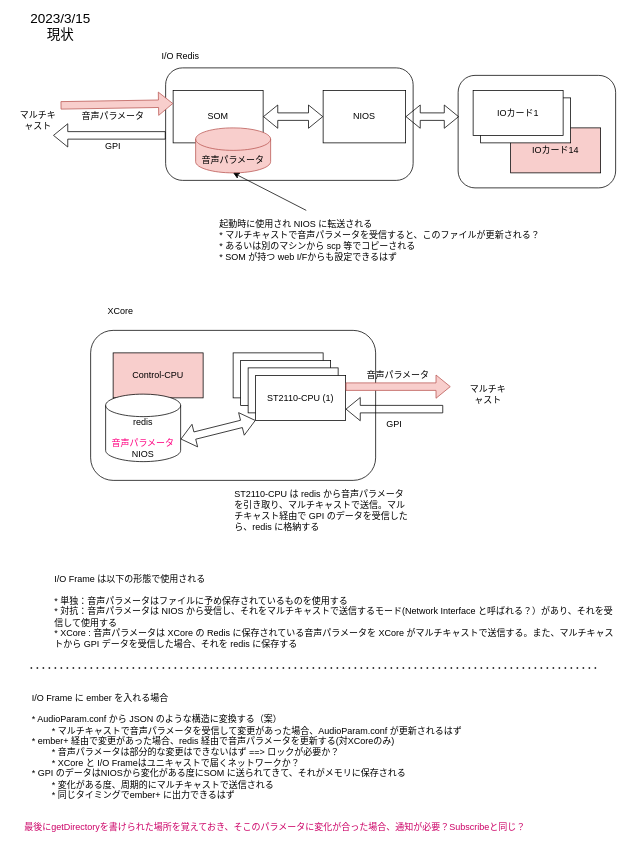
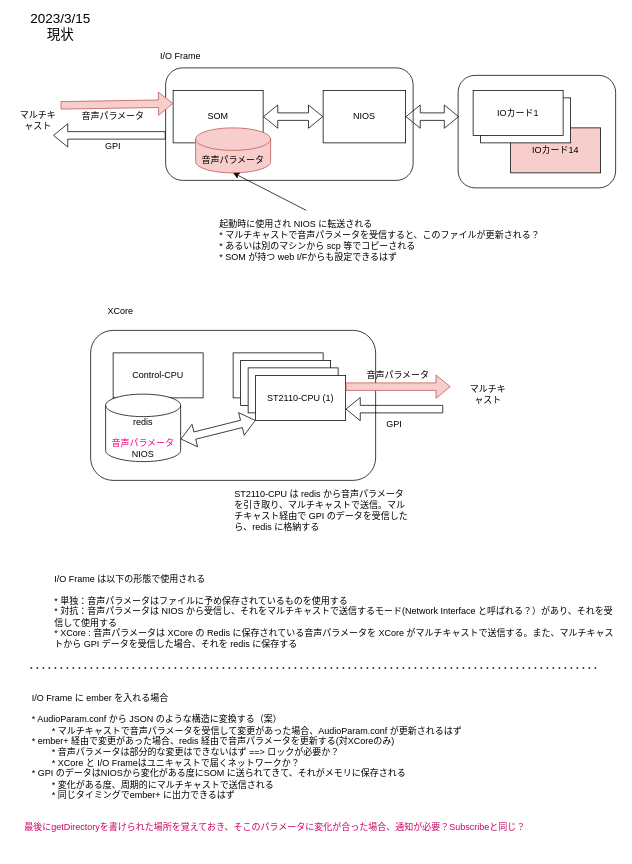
node "I/O Redis": label "I/O Redis" -> "I/O Frame"
node "Control-CPU": fillcolor #f8cecc -> #ffffff
